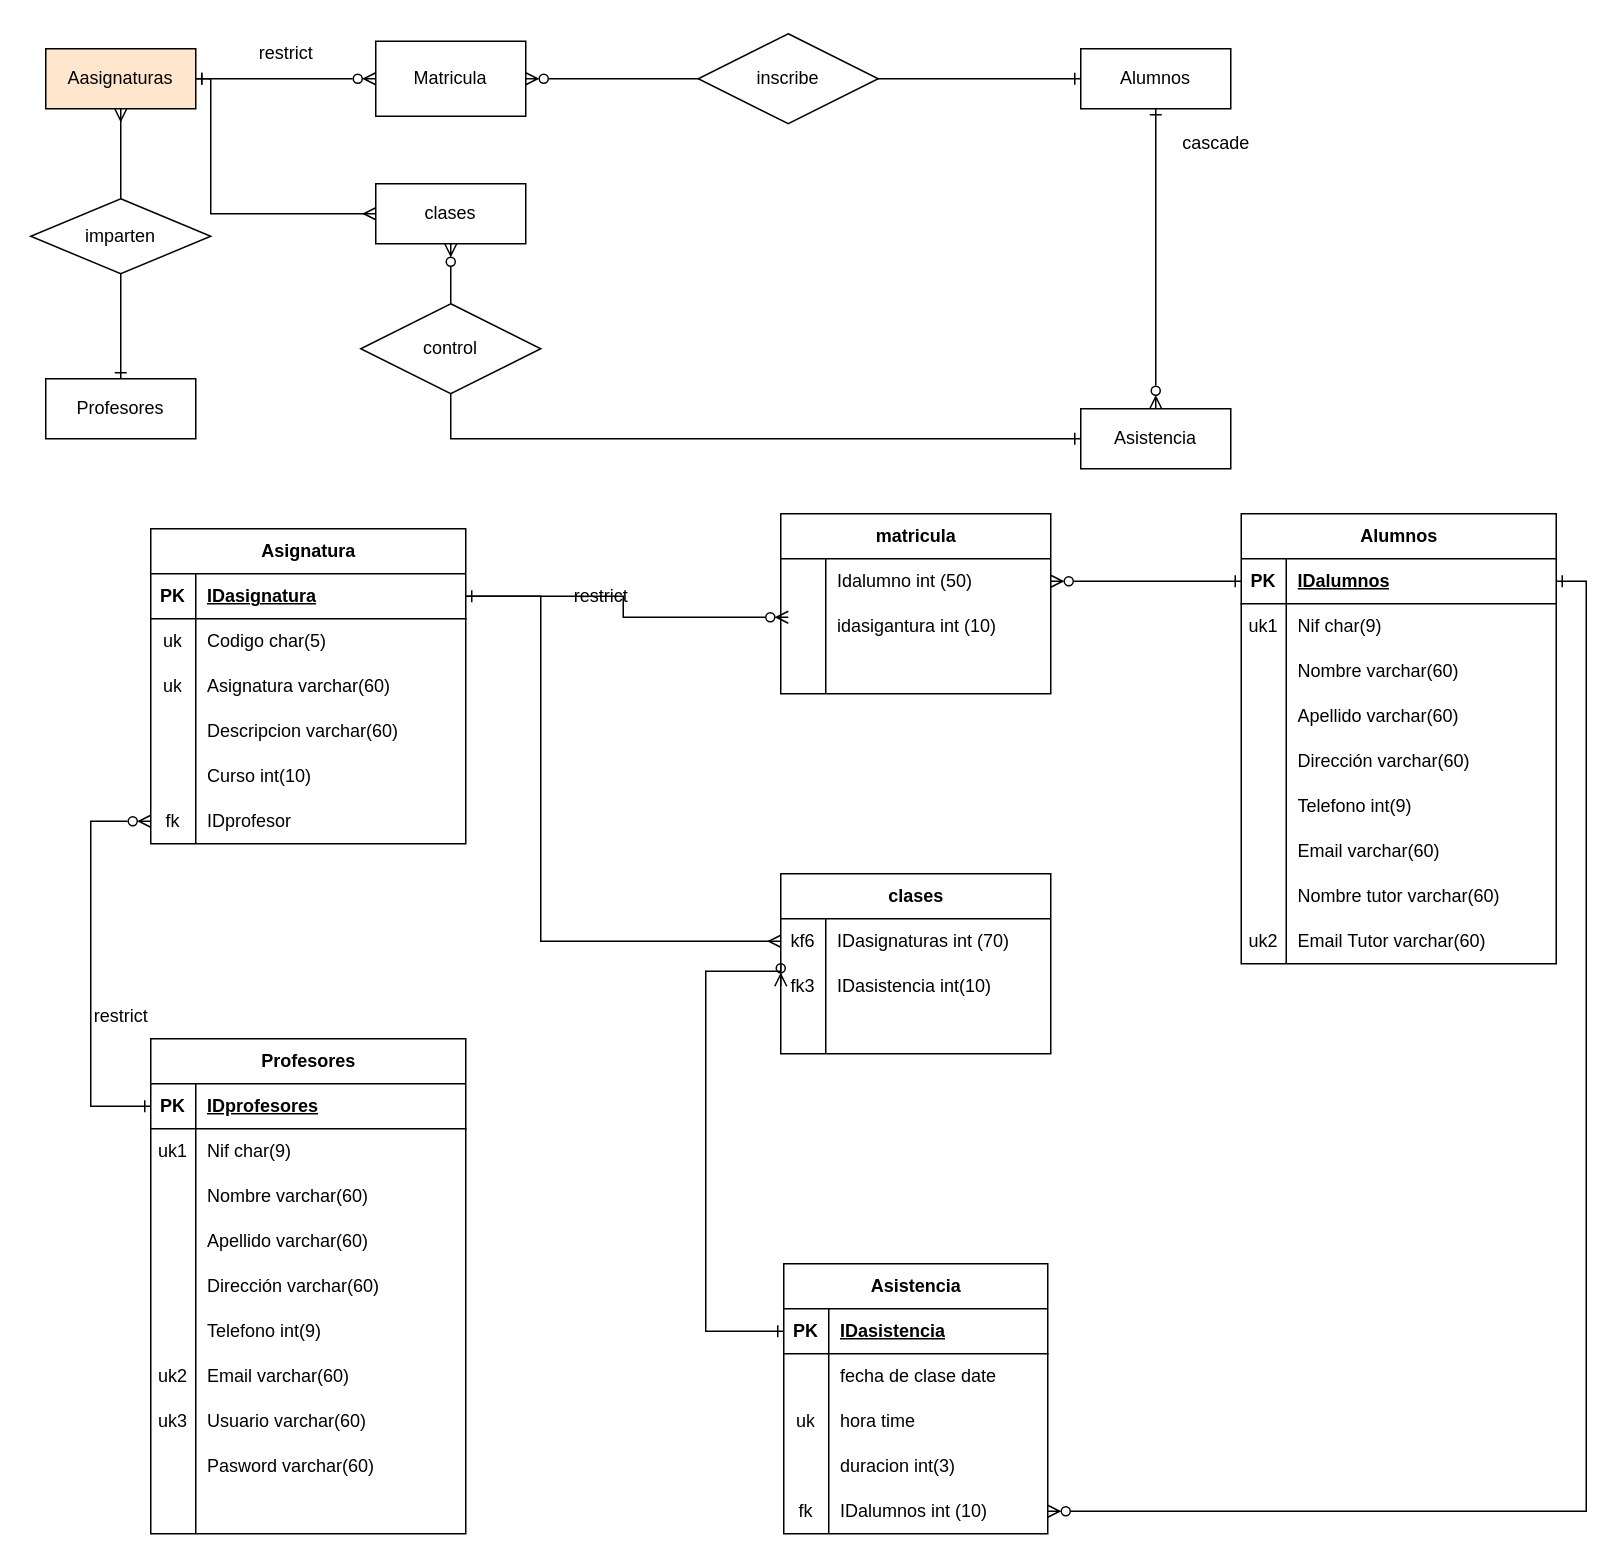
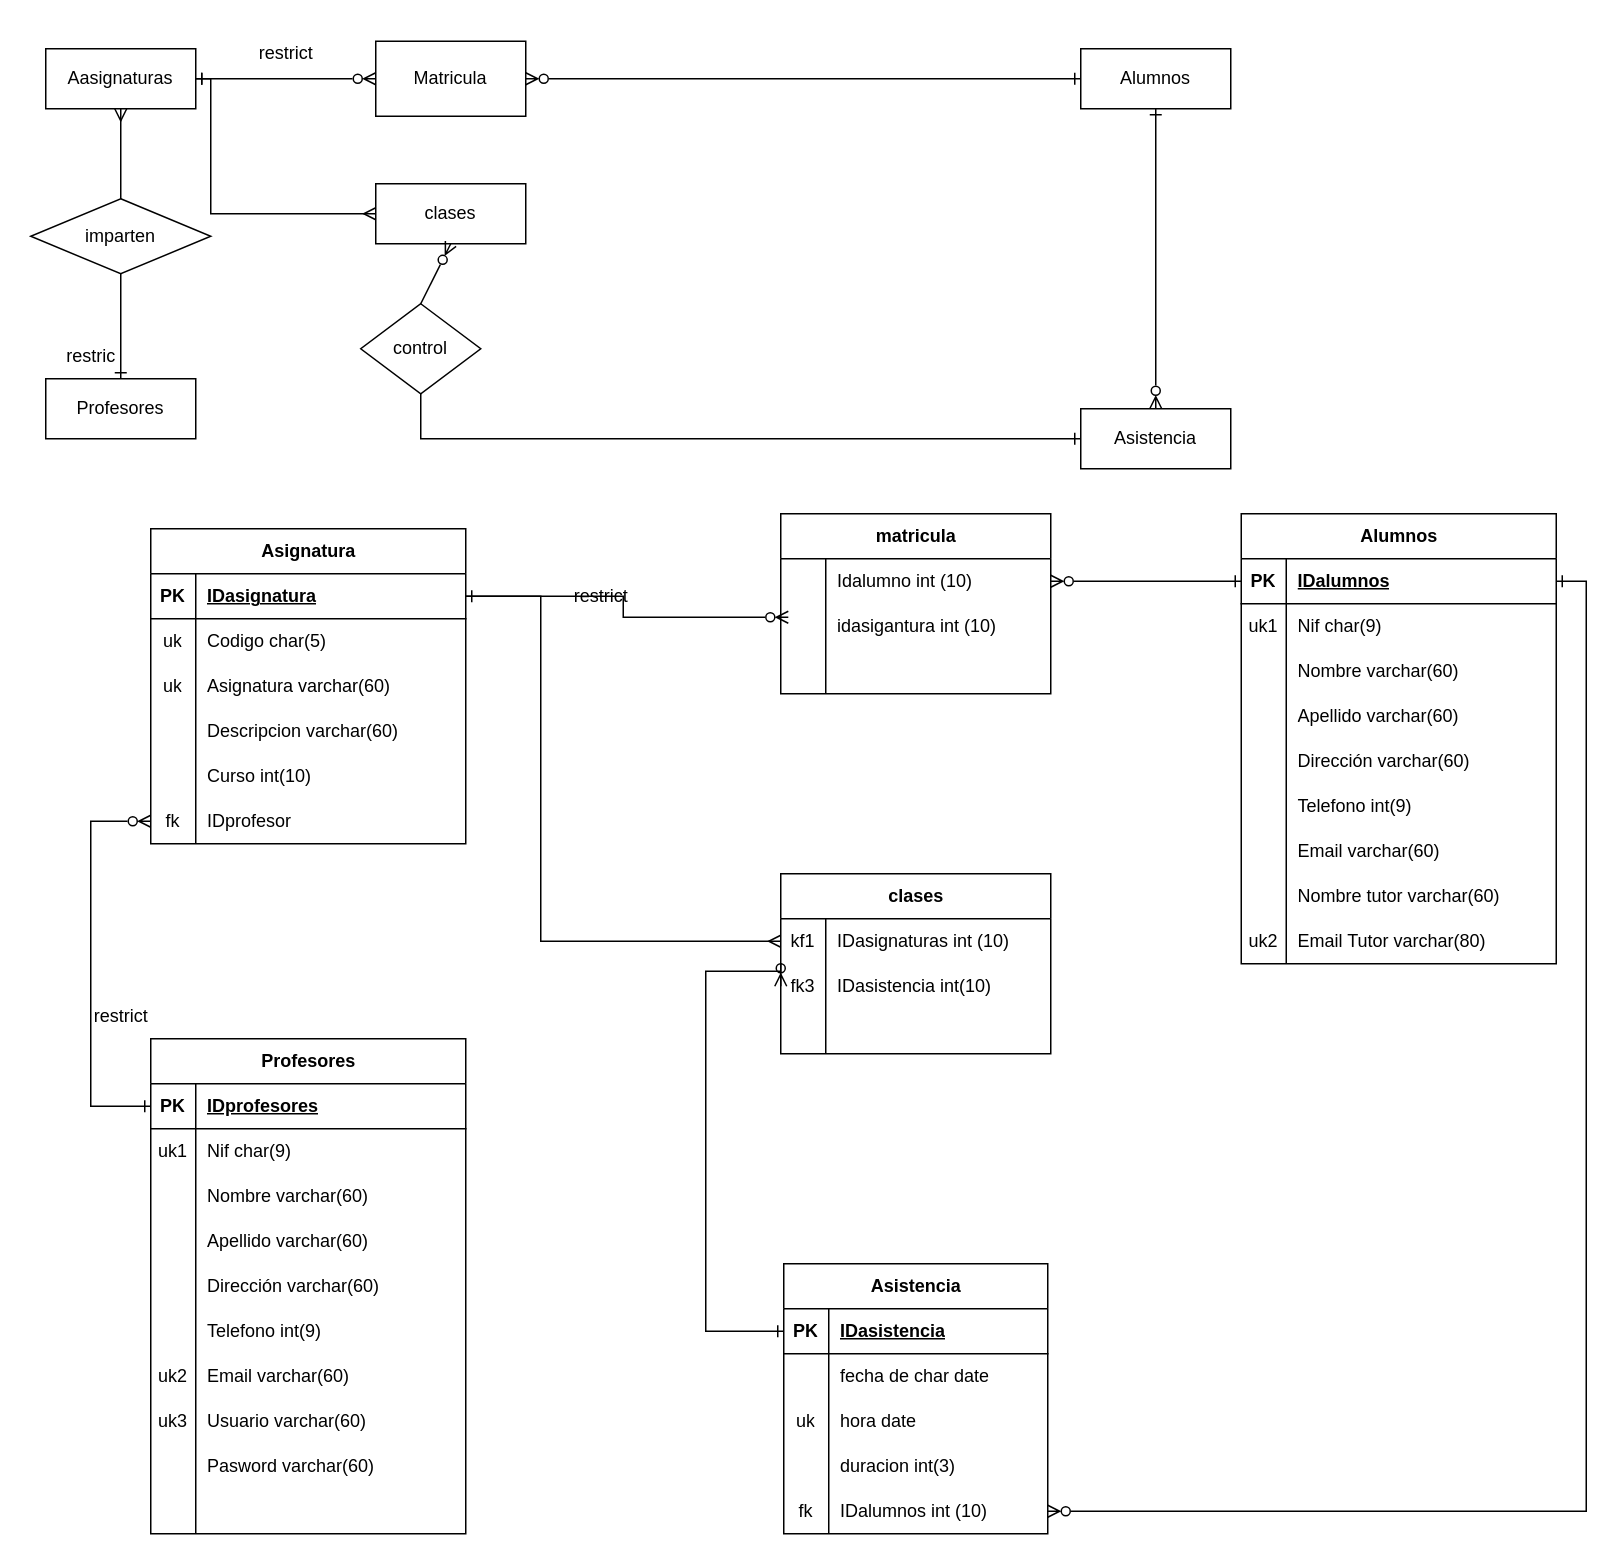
node "Aasignaturas": fillcolor #ffe6cc -> #ffffff
node "inscribe": removed
node "cascade": removed
node "control": size 180x90 -> 120x90
node "restric": added
node "Idalumno int (50)": label "Idalumno int (50)" -> "Idalumno int (10)"
node "kf6": label "kf6" -> "kf1"
node "IDasignaturas int (70)": label "IDasignaturas int (70)" -> "IDasignaturas int (10)"
node "Email Tutor varchar(60)": label "Email Tutor varchar(60)" -> "Email Tutor varchar(80)"
node "fecha de clase date": label "fecha de clase date" -> "fecha de char date"
node "hora time": label "hora time" -> "hora date"
